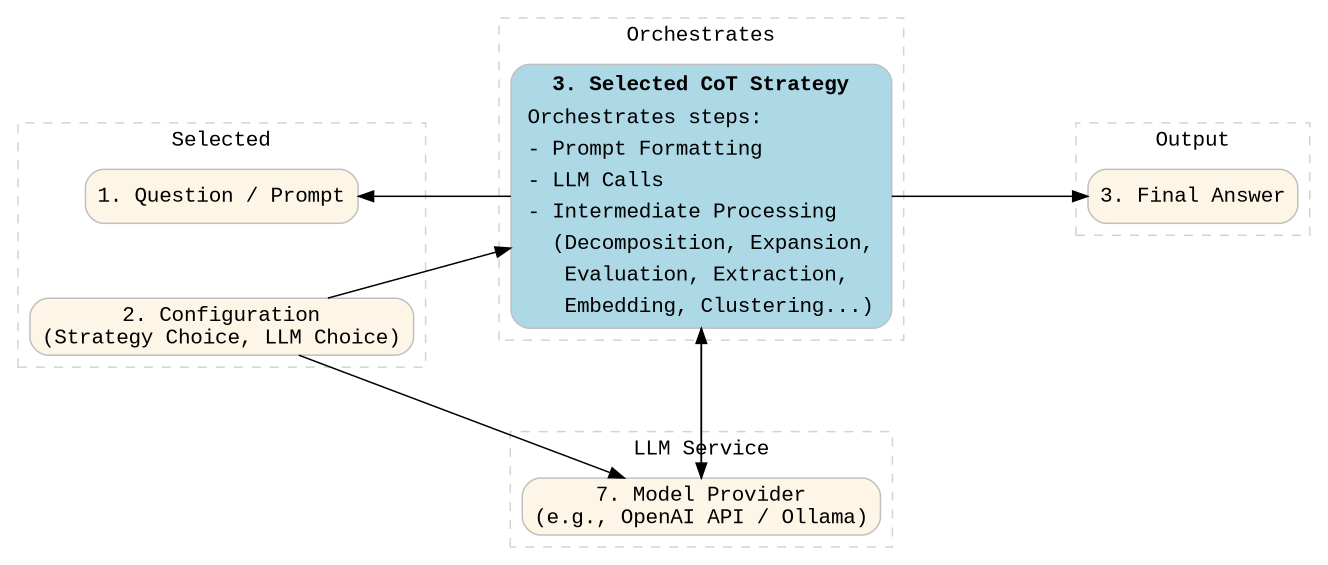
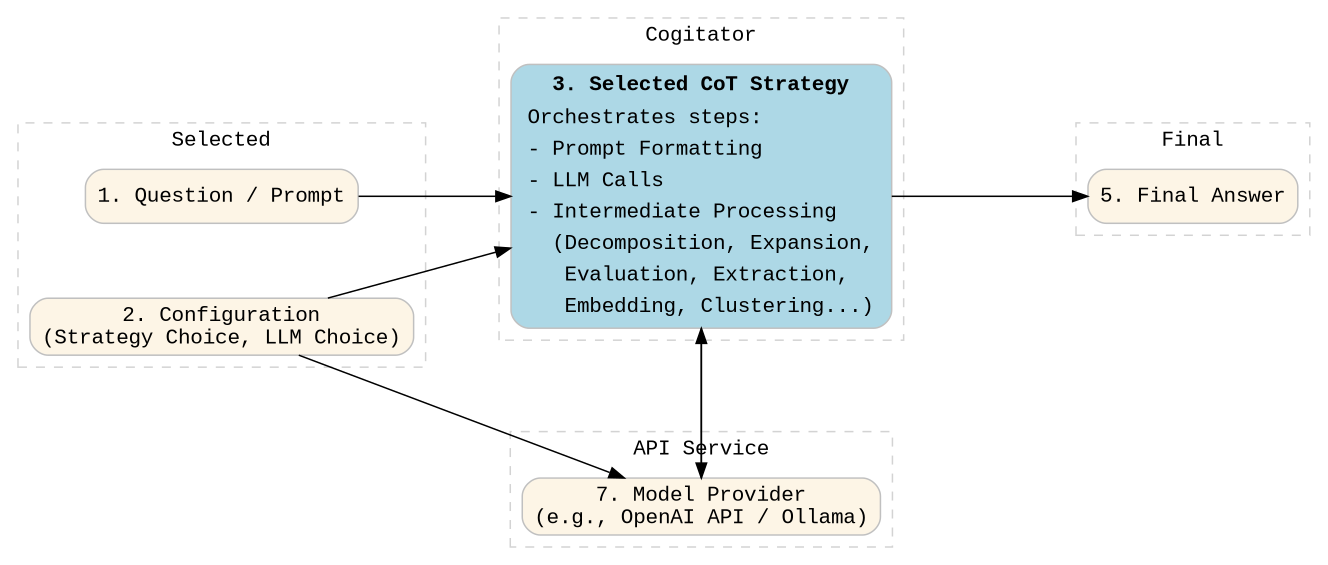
cluster "Orchestrates": label "Orchestrates" -> "Cogitator"
cluster "Output": label "Output" -> "Final"
edge "3. Selected CoT Strategy" -> "1. Question / Prompt": reversed
node "3. Final Answer": label "3. Final Answer" -> "5. Final Answer"
cluster "LLM Service": label "LLM Service" -> "API Service"
